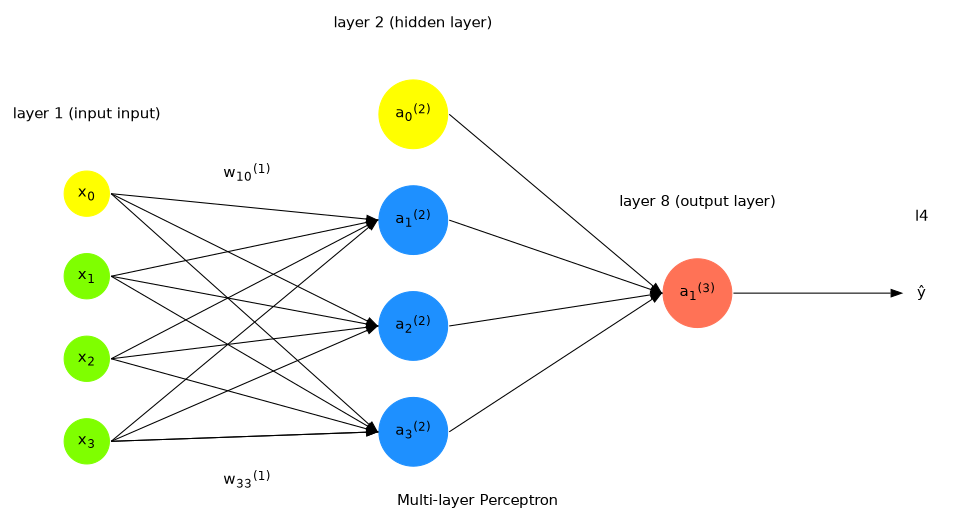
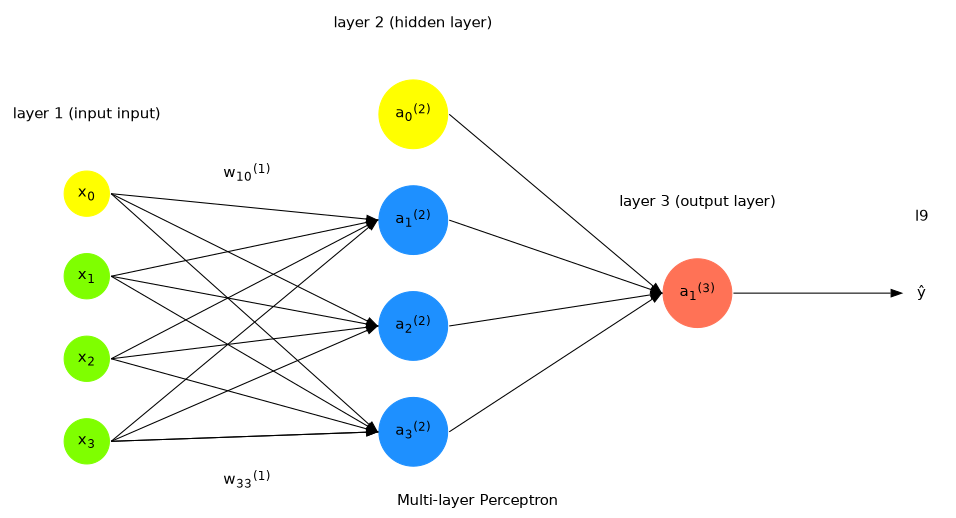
node "layer 8 (output layer)": label "layer 8 (output layer)" -> "layer 3 (output layer)"
node "l4": label "l4" -> "l9"
